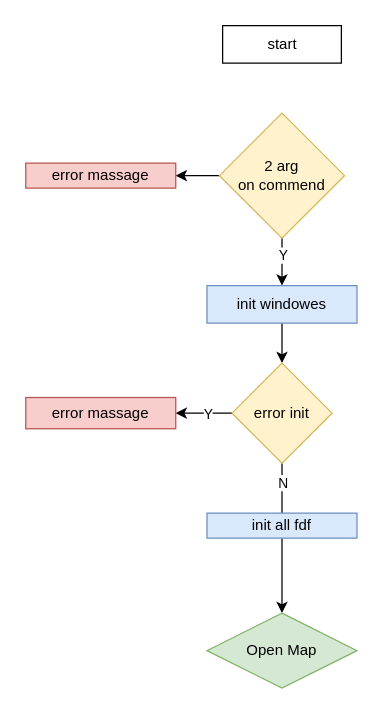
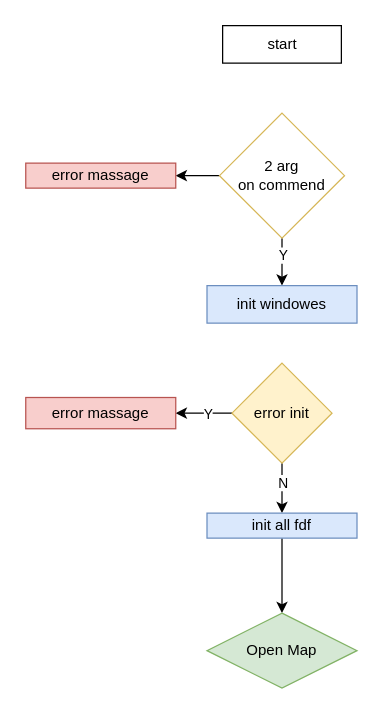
node "2 arg on commend": fillcolor #fff2cc -> #ffffff
edge "init windowes" -> "error init": removed
edge "error init" -- "init all fdf": arrowhead none -> classic
